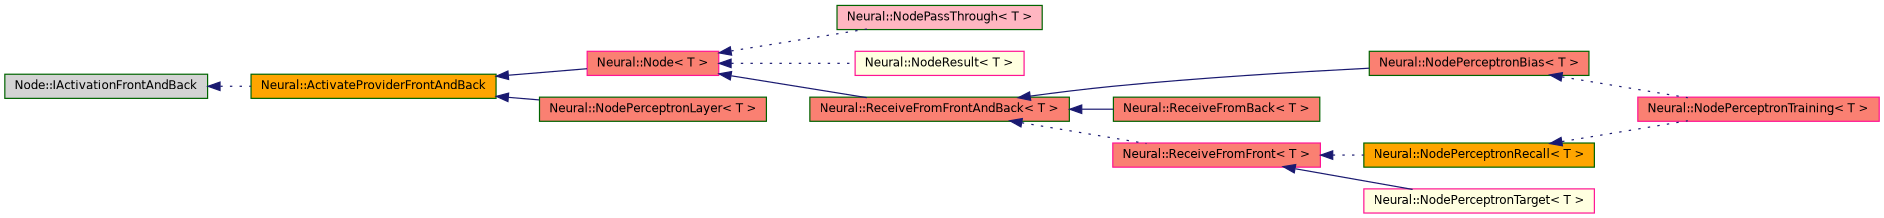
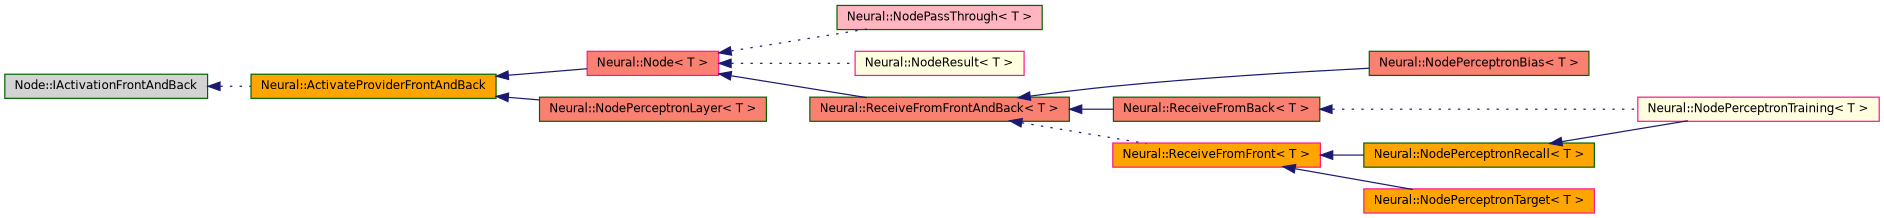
edge "Neural::NodePerceptronTraining< T >" -> "Neural::NodePerceptronBias< T >": now "Neural::NodePerceptronTraining< T >" -> "Neural::ReceiveFromBack< T >"
node "Neural::NodePerceptronTraining< T >": fillcolor salmon -> lightyellow
edge "Neural::NodePerceptronTraining< T >" -> "Neural::NodePerceptronRecall< T >": style dotted -> solid
node "Neural::ReceiveFromFront< T >": fillcolor salmon -> orange
edge "Neural::NodePerceptronRecall< T >" -> "Neural::ReceiveFromFront< T >": style dotted -> solid
node "Neural::NodePerceptronTarget< T >": fillcolor lightyellow -> orange
